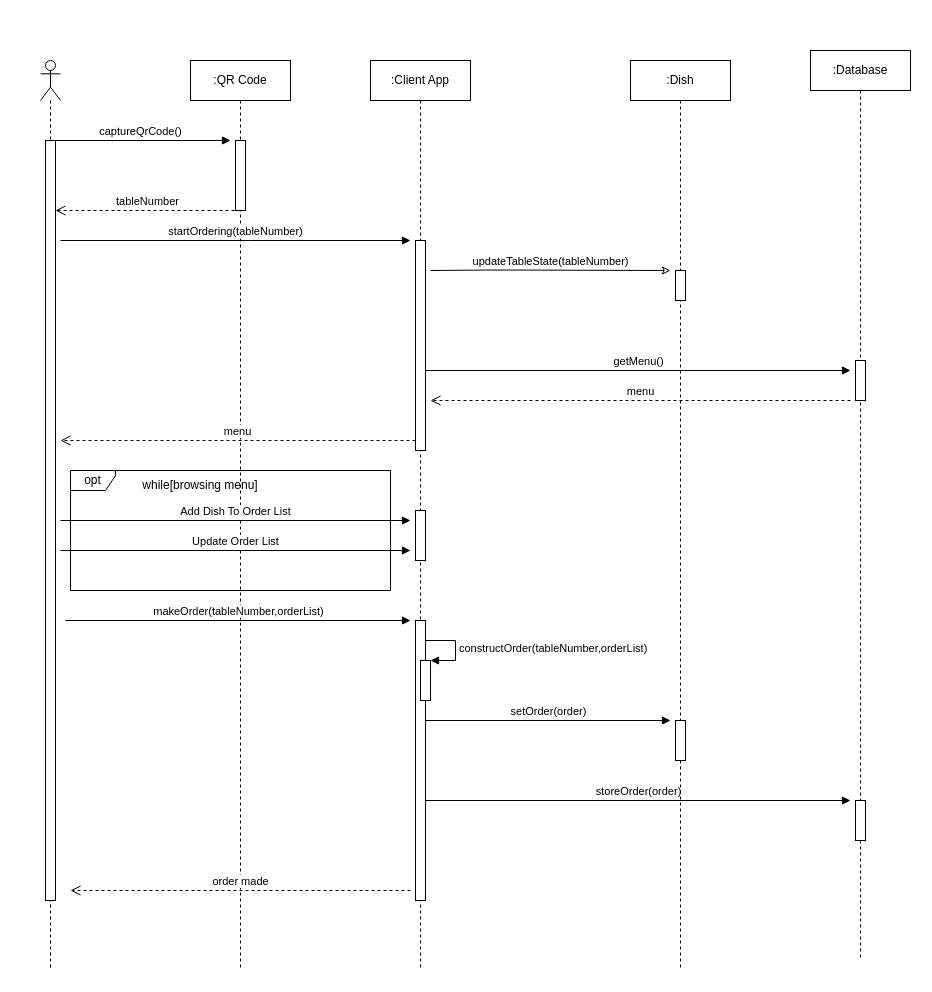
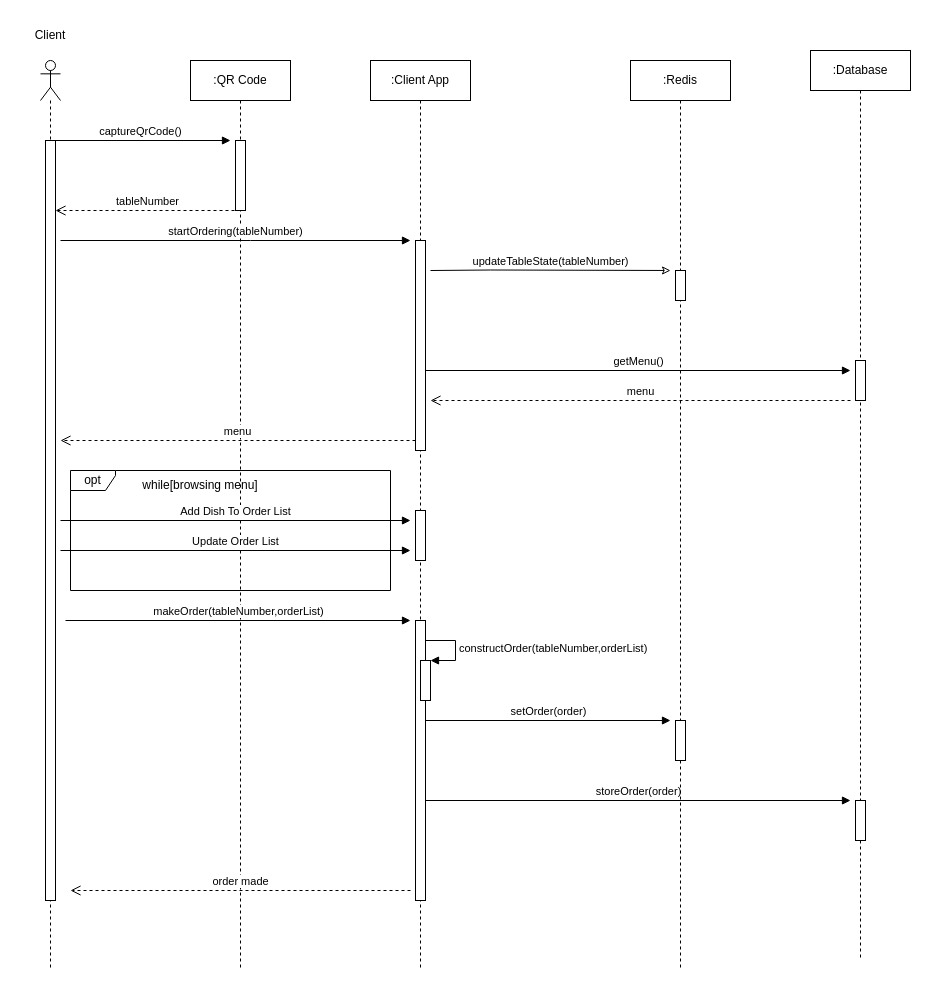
node "Client": added
node ":Dish": label ":Dish" -> ":Redis"
